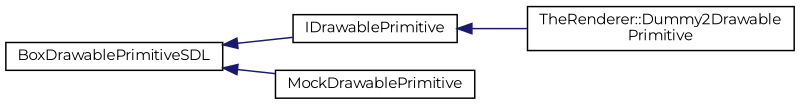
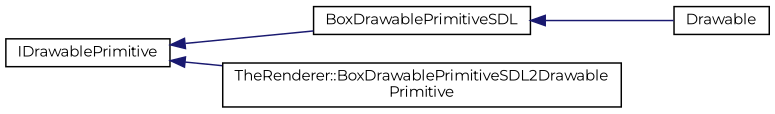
node "TheRenderer::Dummy2Drawable Primitive": label "TheRenderer::Dummy2Drawable Primitive" -> "TheRenderer::BoxDrawablePrimitiveSDL2Drawable Primitive"
edge "IDrawablePrimitive" -> "BoxDrawablePrimitiveSDL": reversed
node "MockDrawablePrimitive": label "MockDrawablePrimitive" -> "Drawable"
